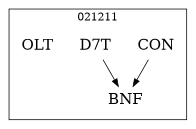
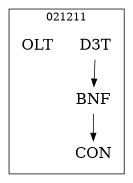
node "D7T": label "D7T" -> "D3T"
edge "CON" -> "BNF": reversed
